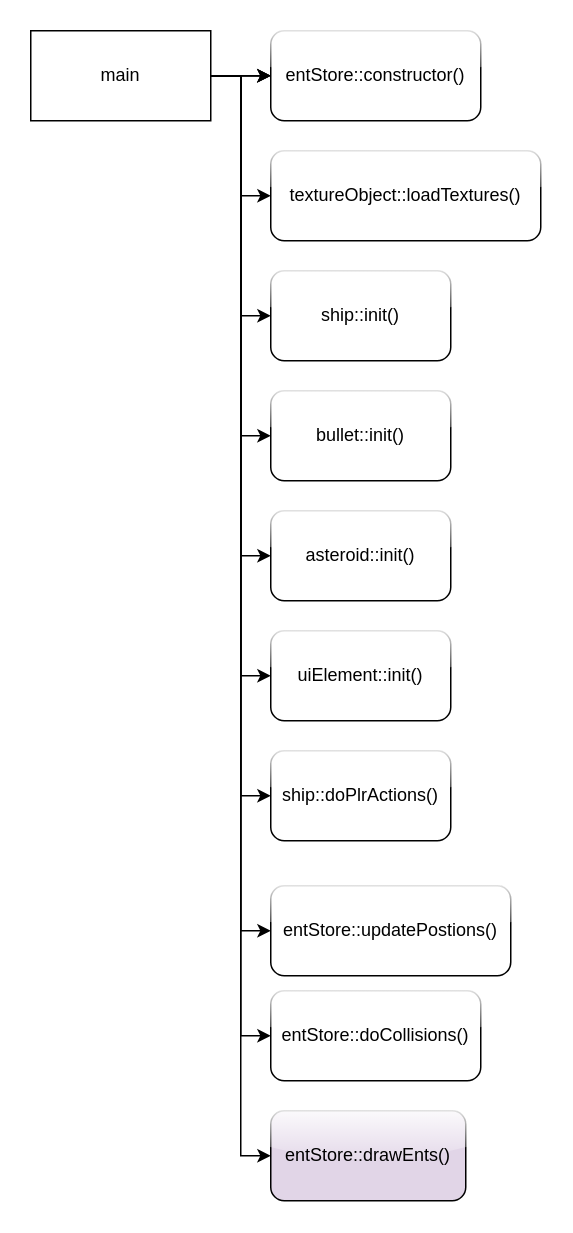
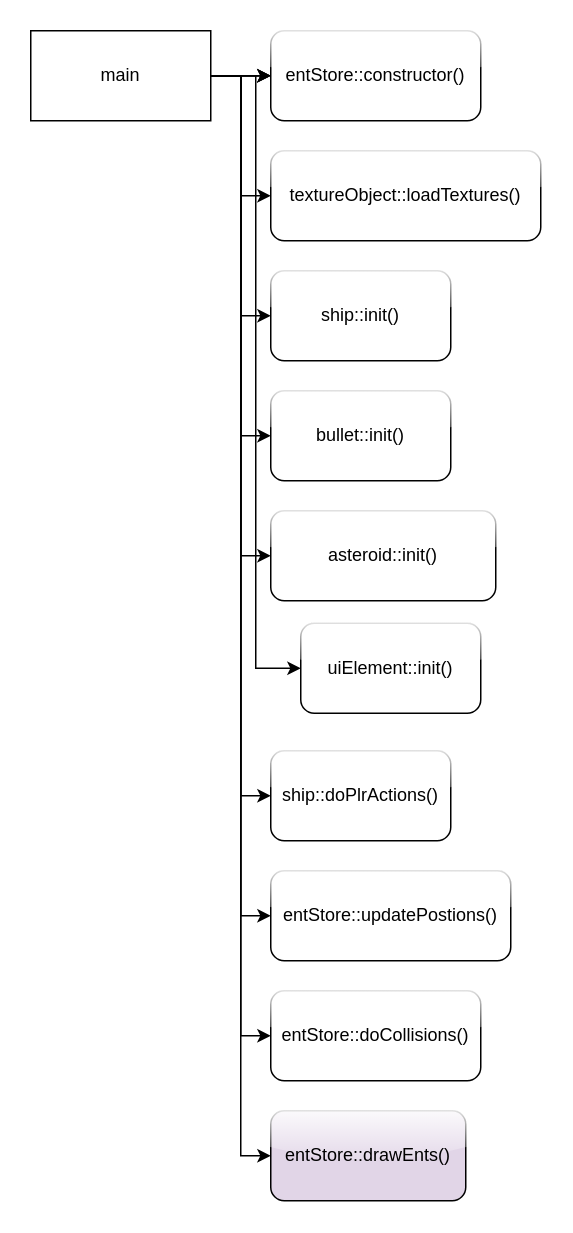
node "asteroid::init()": size 180x90 -> 225x90
node "uiElement::init()": moved (361, 676) -> (391, 668)
node "entStore::updatePostions()": moved (391, 931) -> (391, 916)
